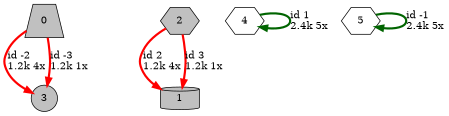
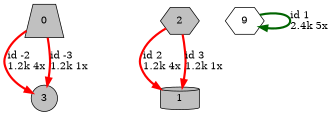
node "4": label "4" -> "9"
node "5": removed
